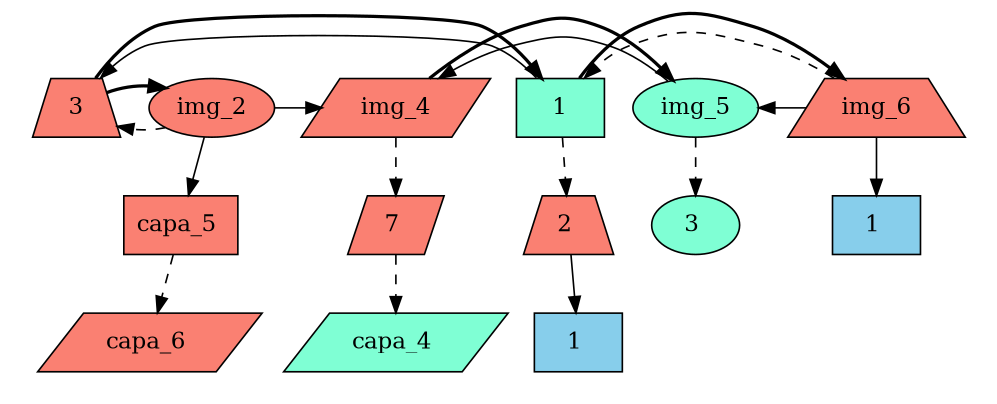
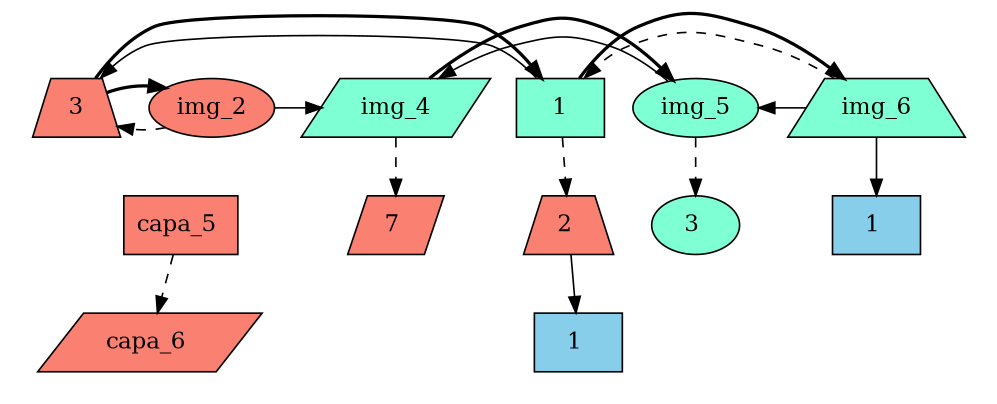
node "img_4": fillcolor salmon -> aquamarine
node "img_6": fillcolor salmon -> aquamarine
edge "img_2" -> "capa_5": removed
node "capa_4": removed
